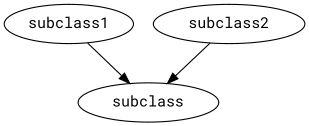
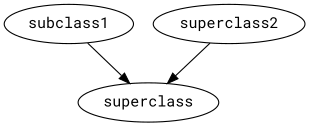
node "subclass2": label "subclass2" -> "superclass2"
node "subclass": label "subclass" -> "superclass"
